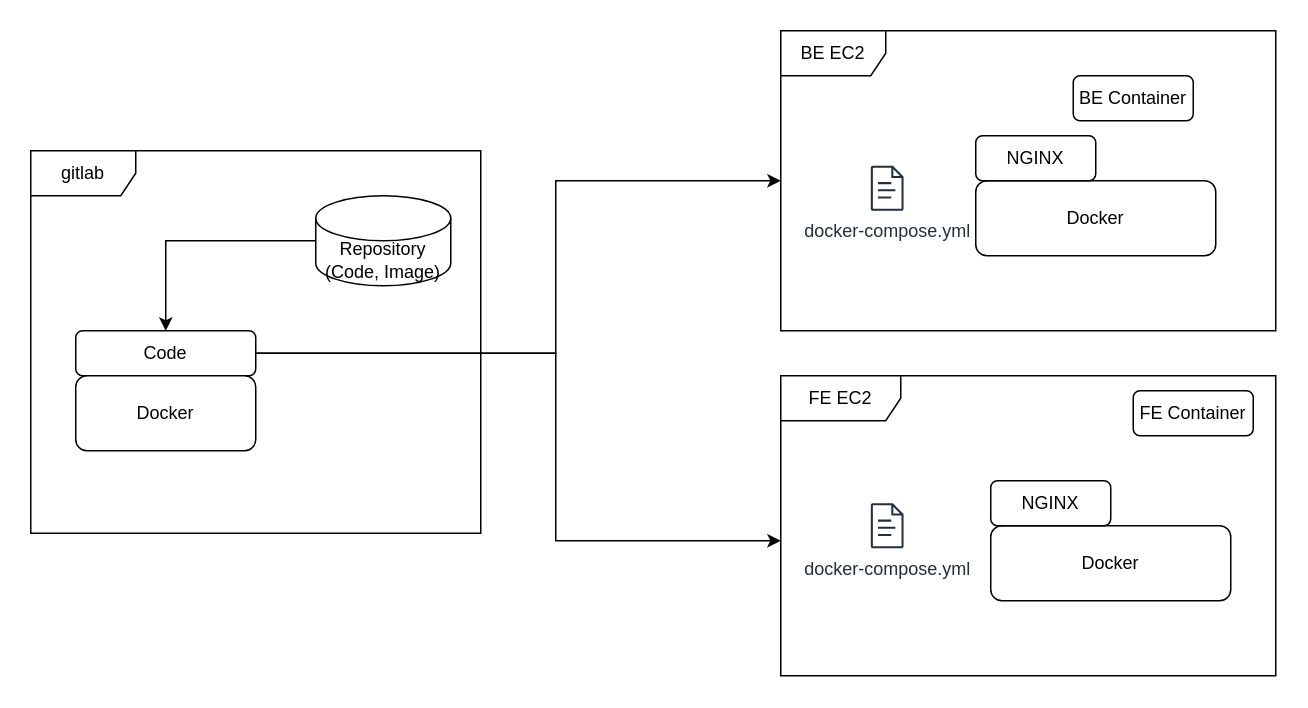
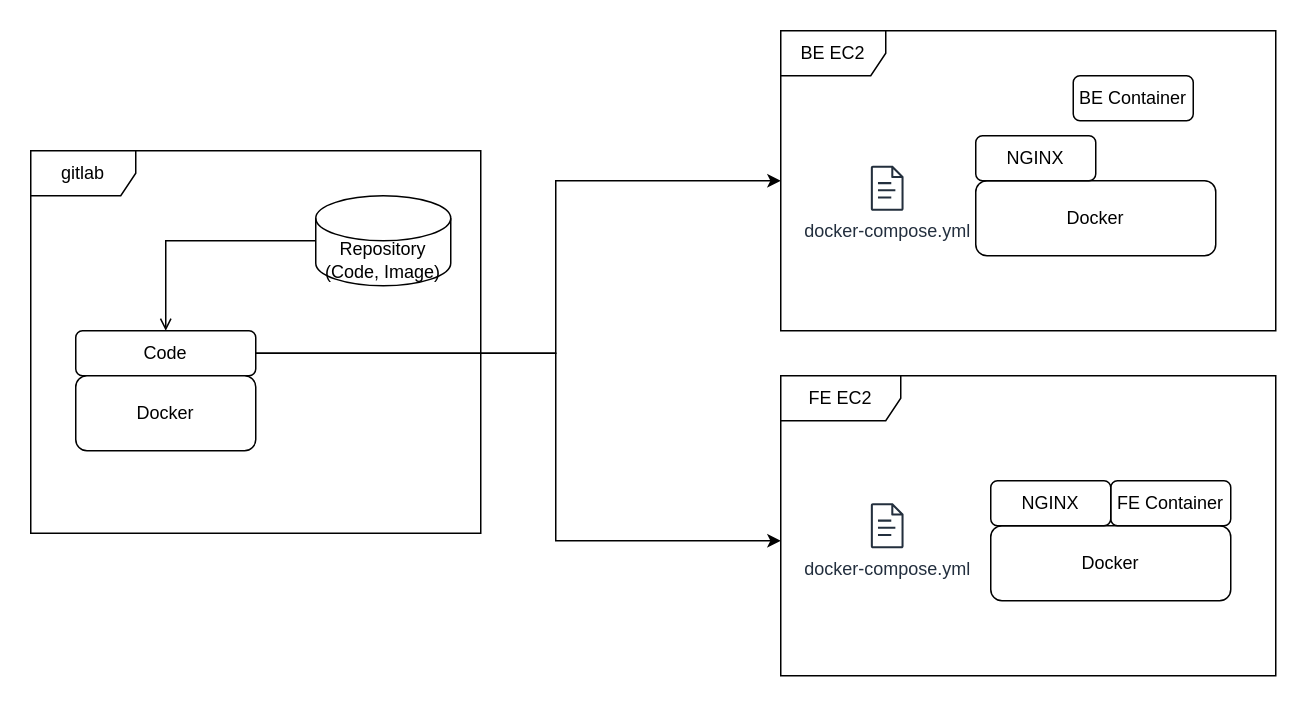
edge "Repository (Code, Image)" -> "Code": arrowhead classic -> open
node "FE Container": moved (1193, 413) -> (1171, 503)
